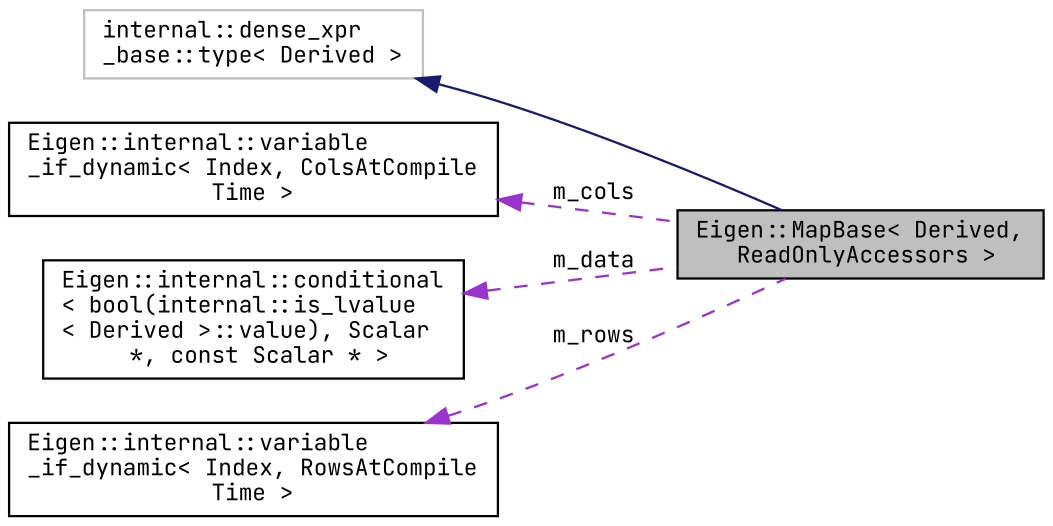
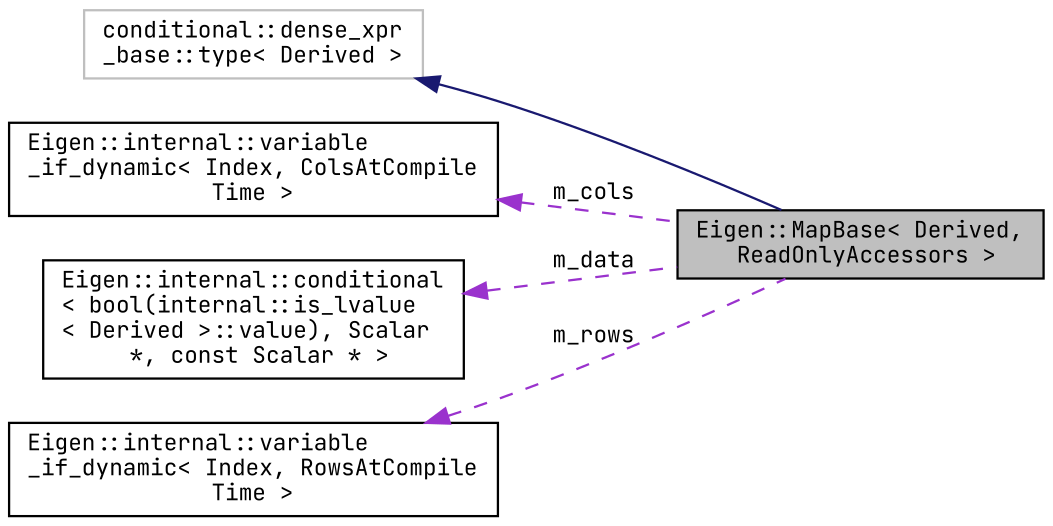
node "internal::dense_xpr _base::type< Derived >": label "internal::dense_xpr _base::type< Derived >" -> "conditional::dense_xpr _base::type< Derived >"
